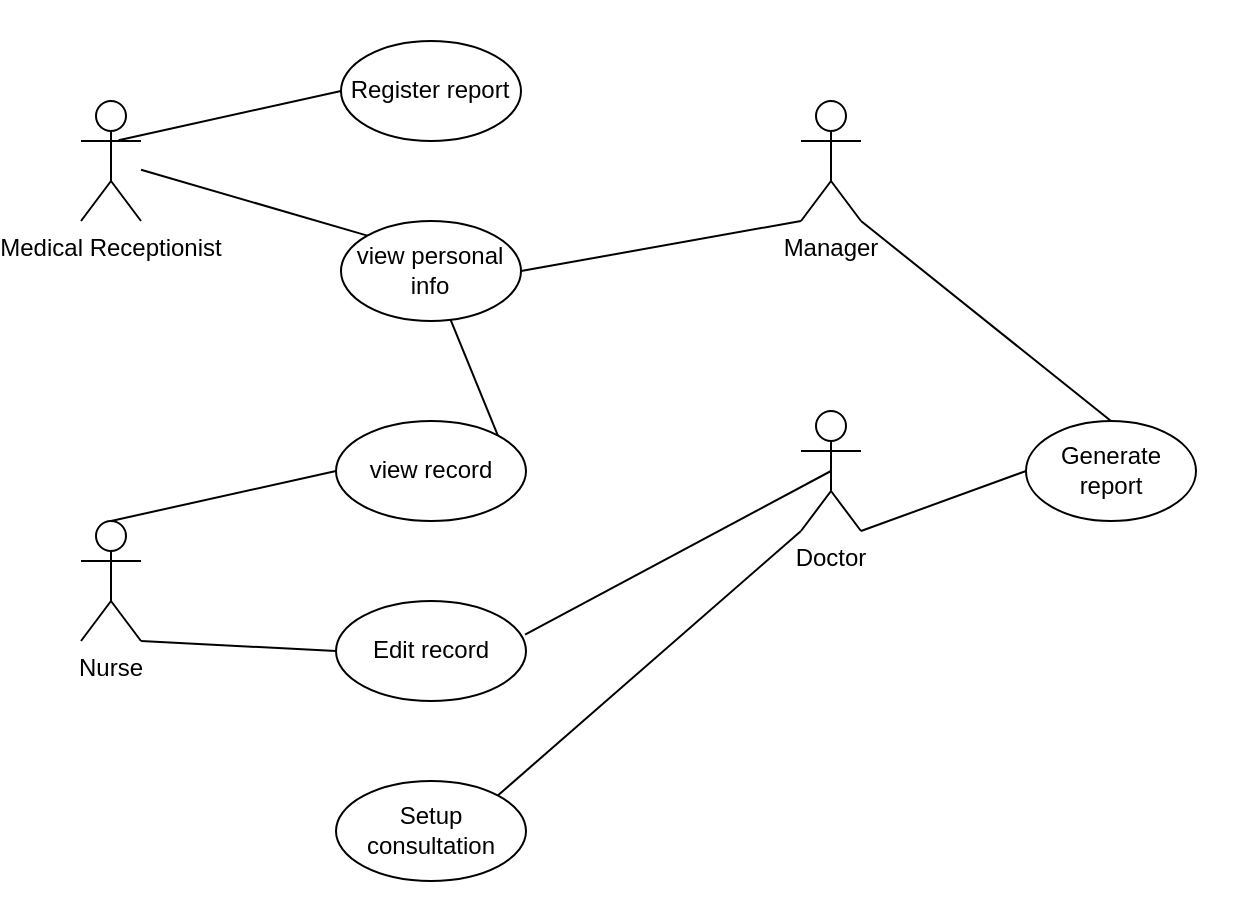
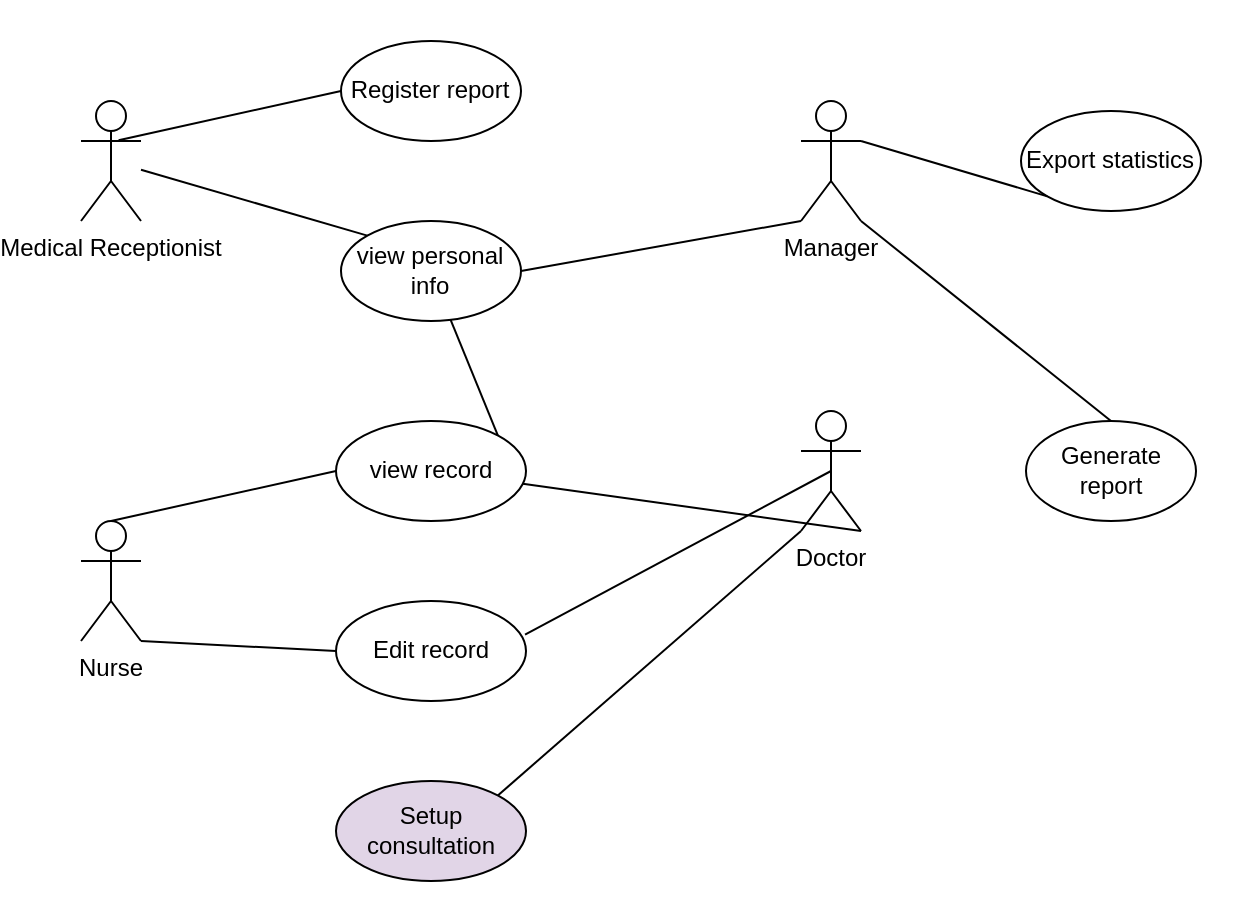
node "Export statistics": added
edge "Manager" -- "Export statistics": added
edge "Doctor" -- "Generate report": now "Doctor" -- "view record"
node "Setup consultation": fillcolor #ffffff -> #e1d5e7
